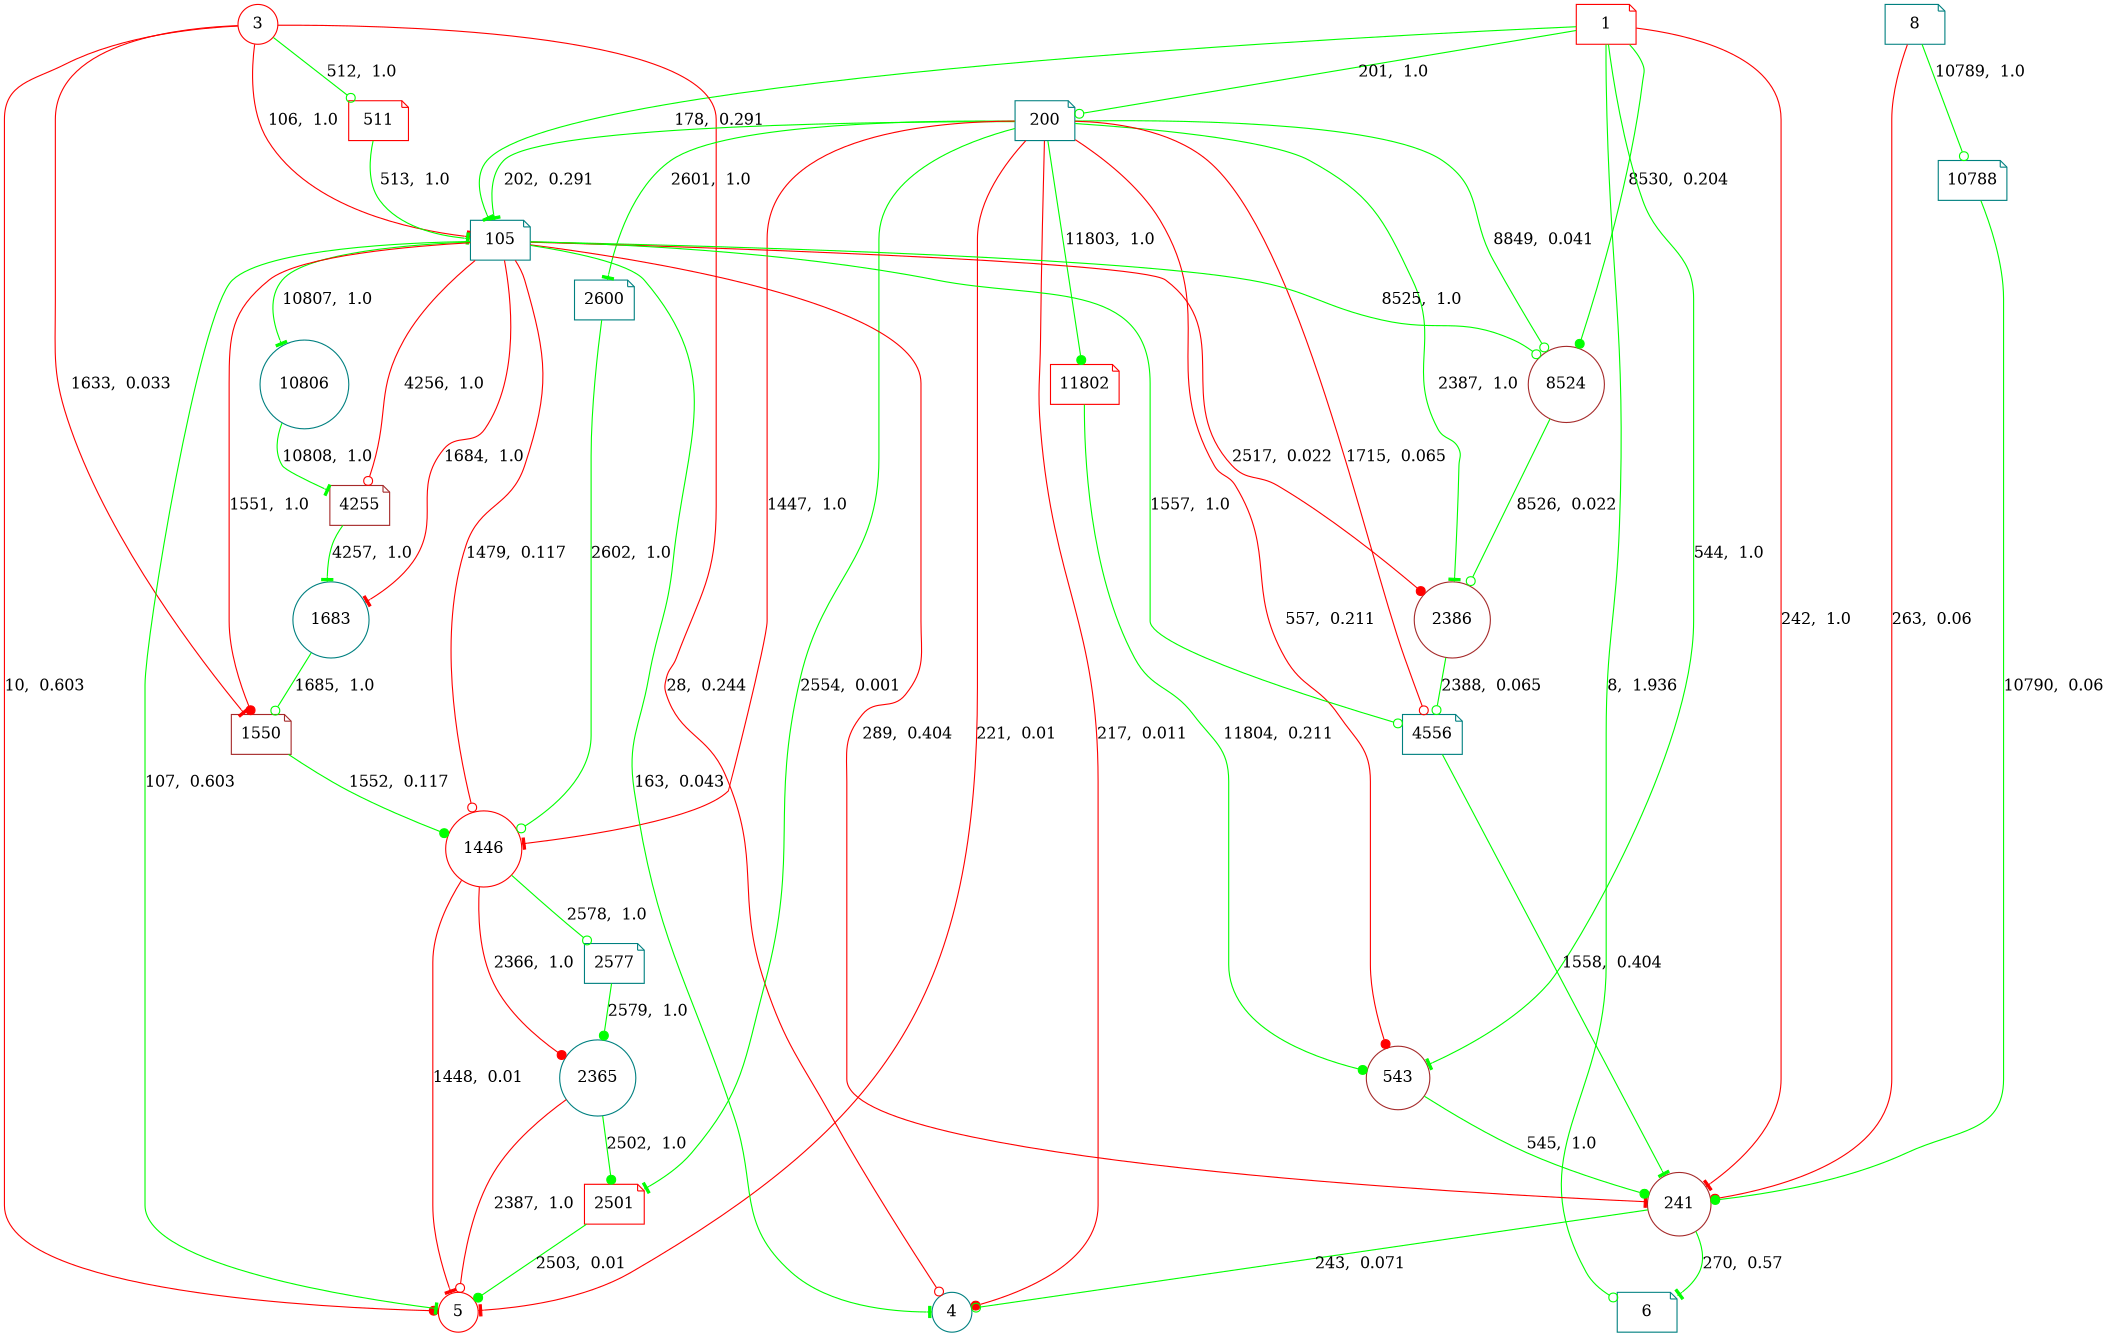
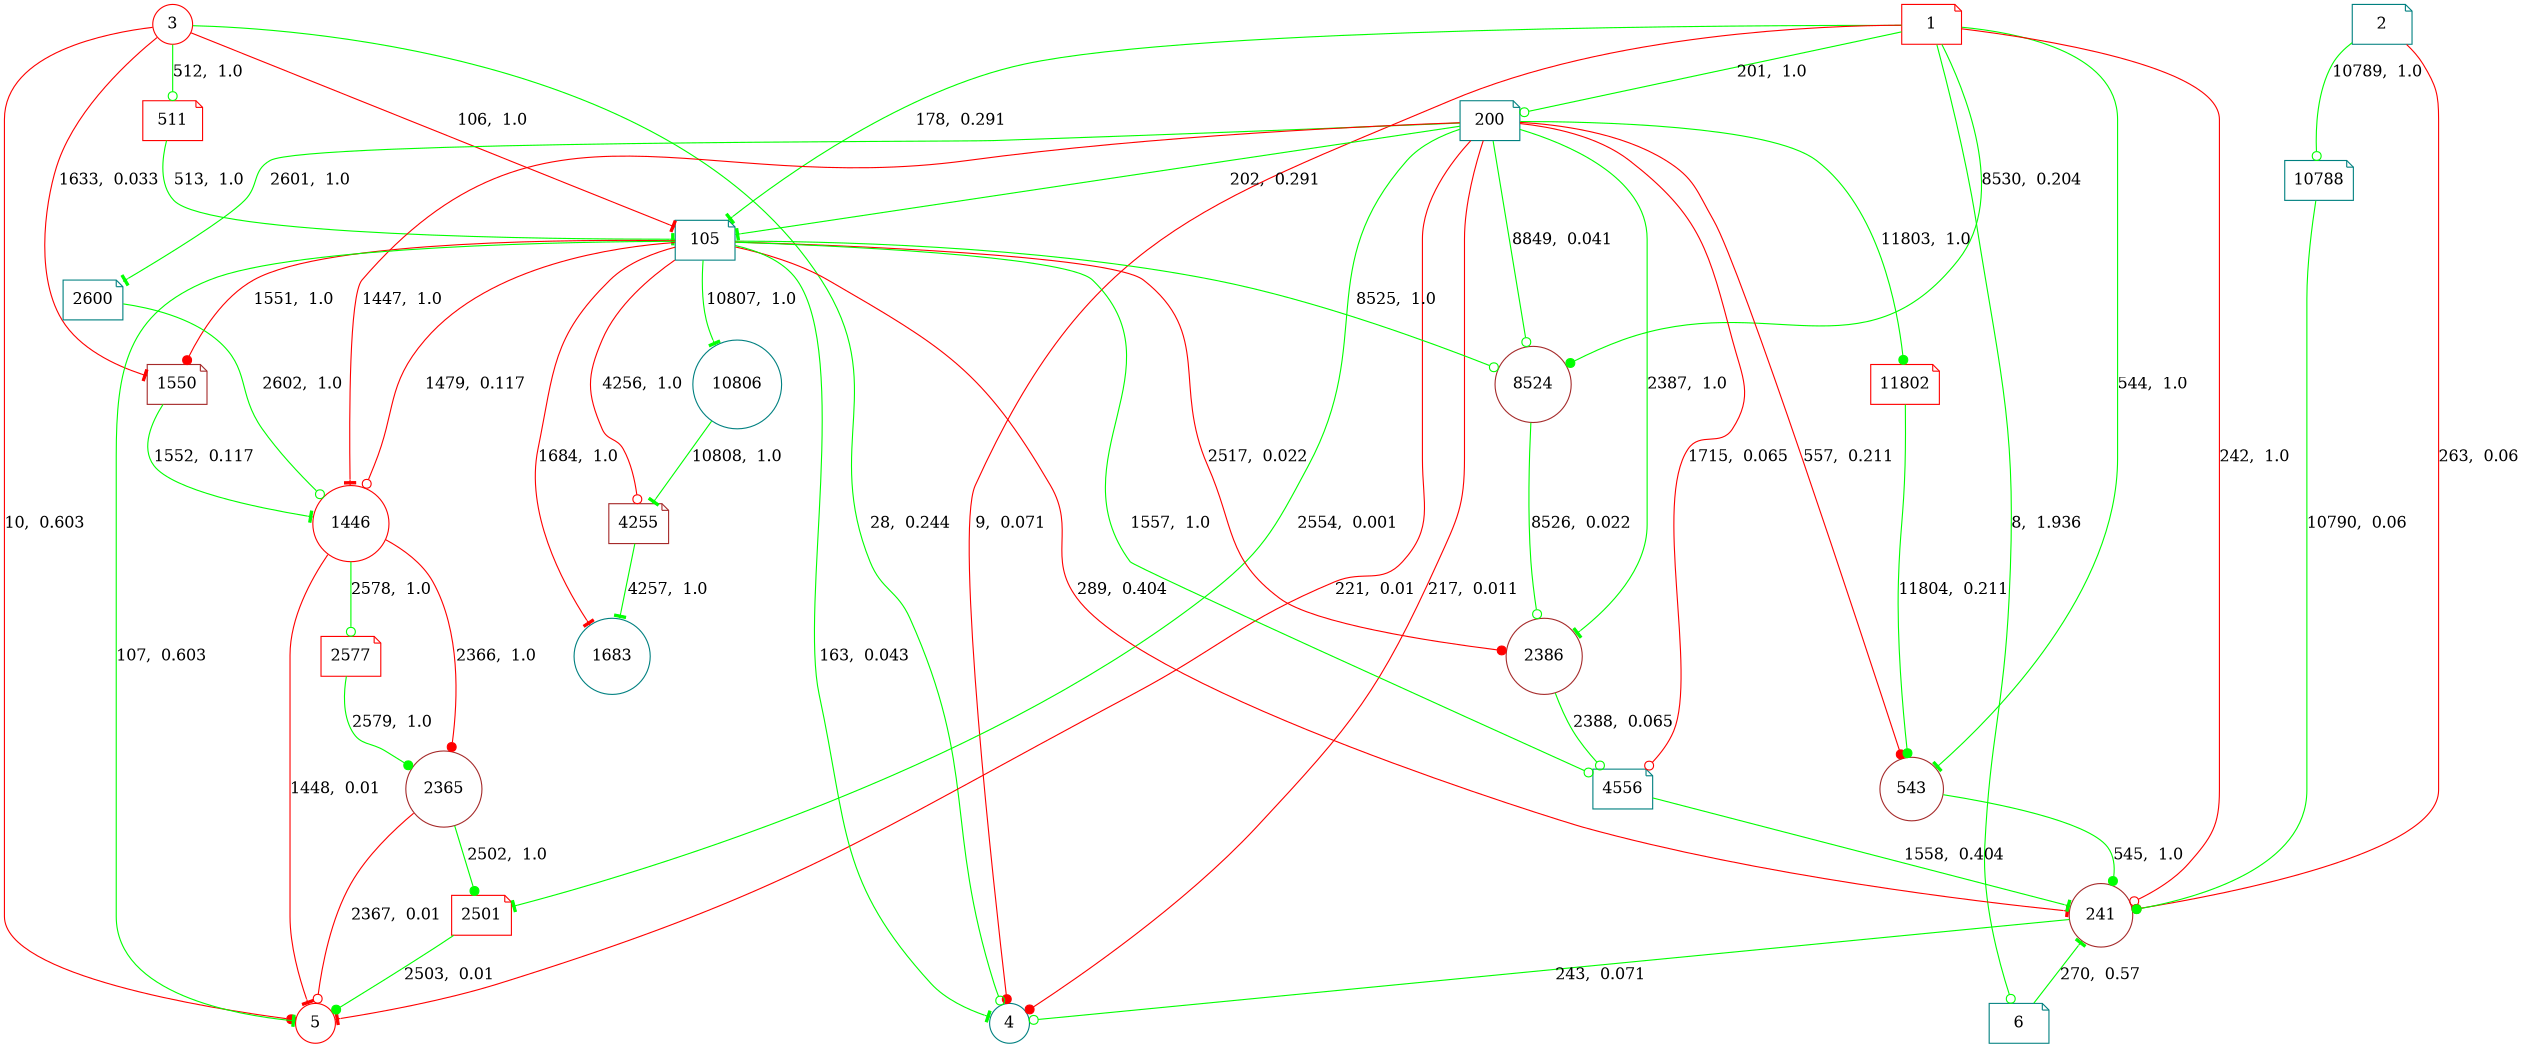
node "8": label "8" -> "2"
edge "1" -> "4": added, label "9,  0.071"
edge "3" -> "4": color red -> green
edge "1" -> "241": arrowhead tee -> odot
edge "1683" -> "1550": removed, label "1685,  1.0"
edge "1550" -> "1446": arrowhead dot -> tee
node "2577": color teal -> red
node "2365": color teal -> brown
edge "2365" -> "5": label "2387,  1.0" -> "2367,  0.01"
edge "241" -> "6": reversed
